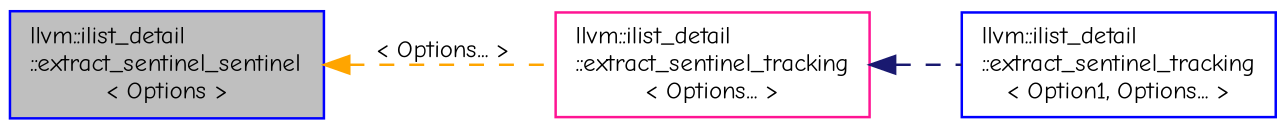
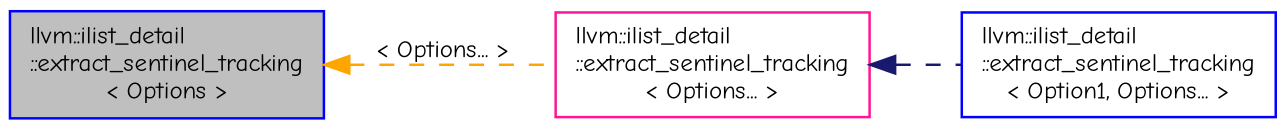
node "llvm::ilist_detail ::extract_sentinel_sentinel < Options >": label "llvm::ilist_detail ::extract_sentinel_sentinel < Options >" -> "llvm::ilist_detail ::extract_sentinel_tracking < Options >"
